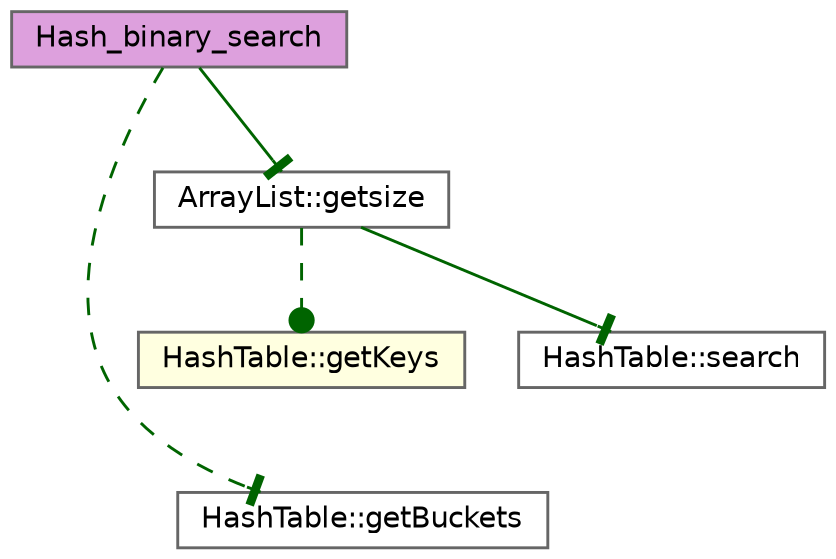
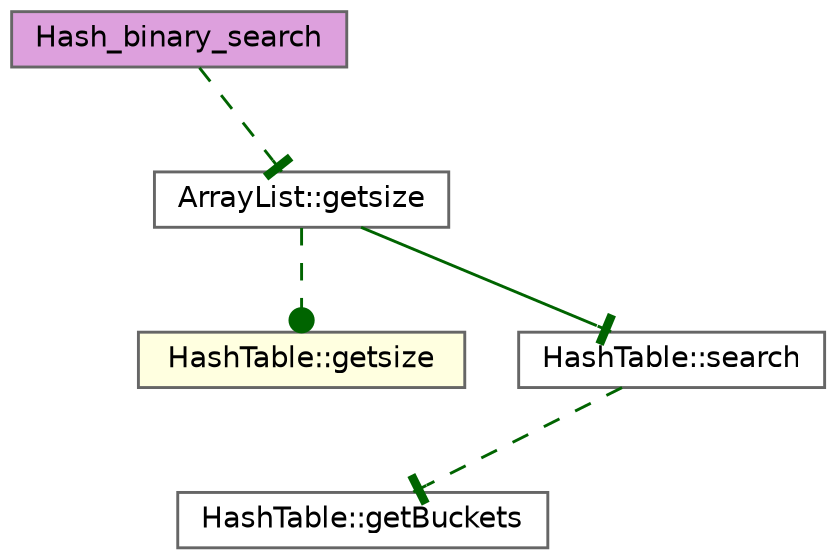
edge "Hash_binary_search" -> "ArrayList::getsize": style solid -> dashed
edge "Hash_binary_search" -> "HashTable::getBuckets": now "HashTable::search" -> "HashTable::getBuckets"
node "HashTable::getKeys": label "HashTable::getKeys" -> "HashTable::getsize"
